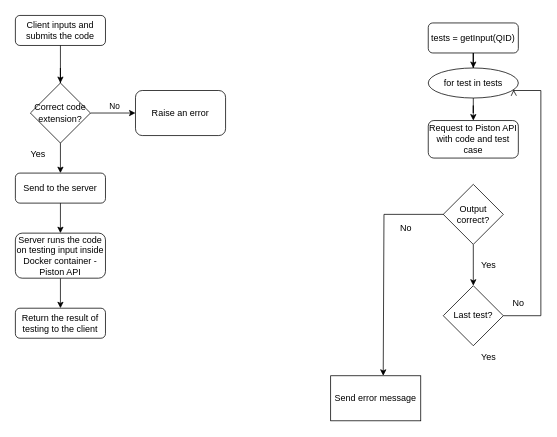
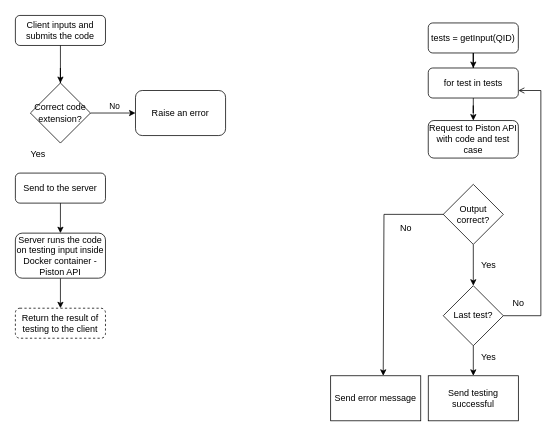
node "for test in tests": shape ellipse -> rounded rectangle
edge "Correct code extension?" -> "Send to the server": removed
node "Return the result of testing to the client": style solid -> dashed
edge "Last test?" -> "Send testing successful": added
node "Send testing successful": added
